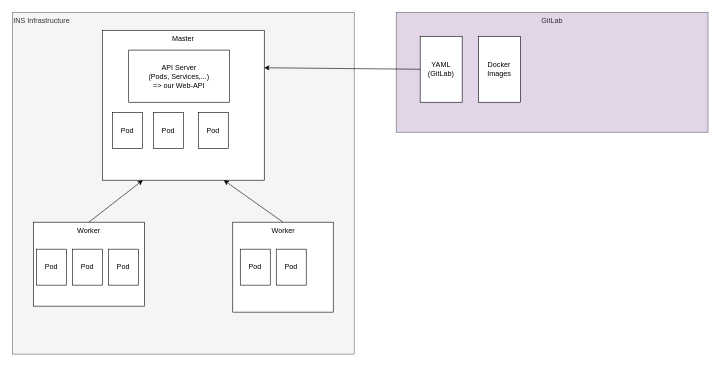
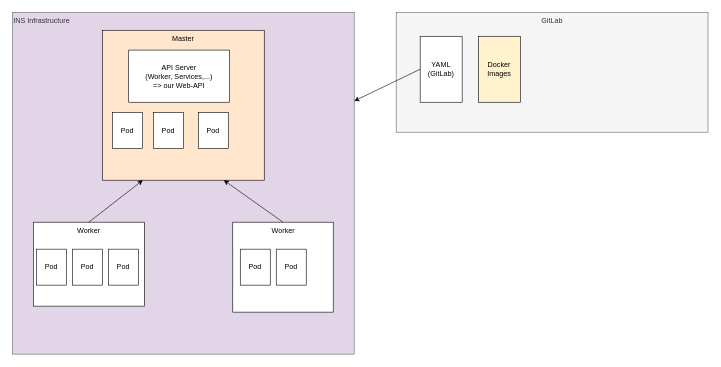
edge "YAML (GitLab)" -> "Master": now "YAML (GitLab)" -> "INS Infrastructure"
node "Docker Images": fillcolor #ffffff -> #fff2cc
node "GitLab": fillcolor #e1d5e7 -> #f5f5f5
node "API Server (Pods, Services,...) => our Web-API": label "API Server (Pods, Services,...) => our Web-API" -> "API Server (Worker, Services,...) => our Web-API"
node "Master": fillcolor #ffffff -> #ffe6cc
node "INS Infrastructure": fillcolor #f5f5f5 -> #e1d5e7
